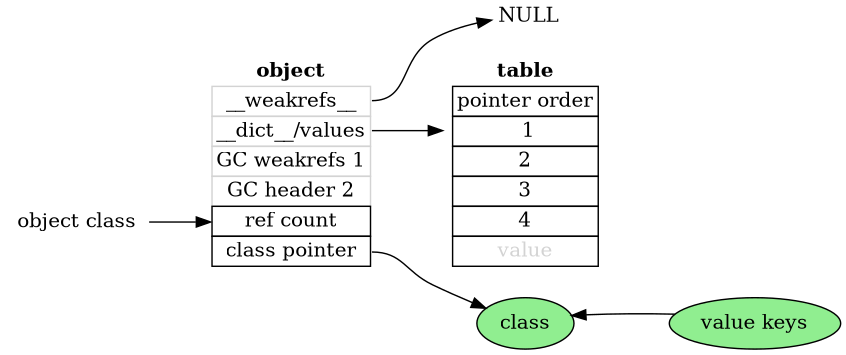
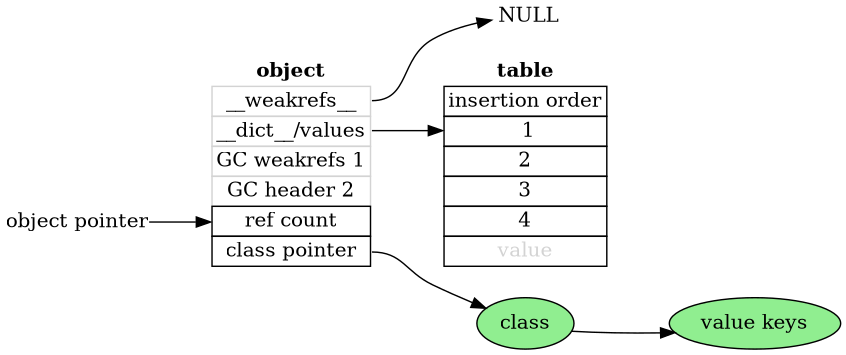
node "table": text "pointer order" -> "insertion order"
node "object class": label "object class" -> "object pointer"
edge "value keys" -> "class": reversed
